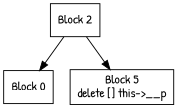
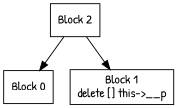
node "Block 5 delete [] this->__p": label "Block 5 delete [] this->__p" -> "Block 1 delete [] this->__p"
